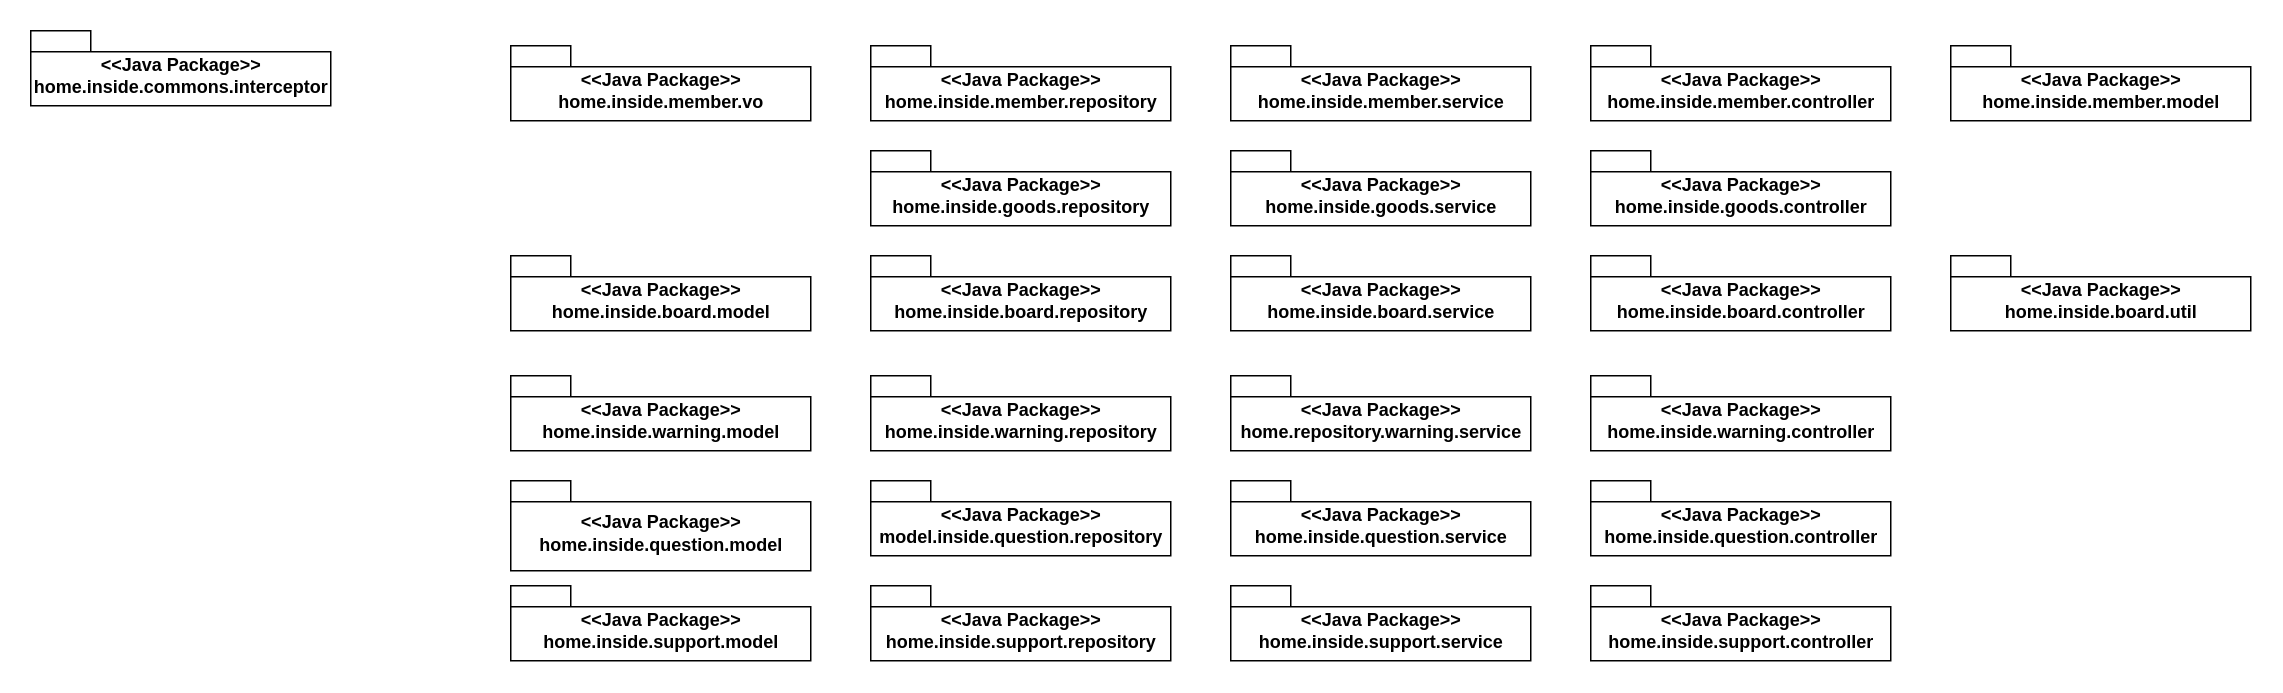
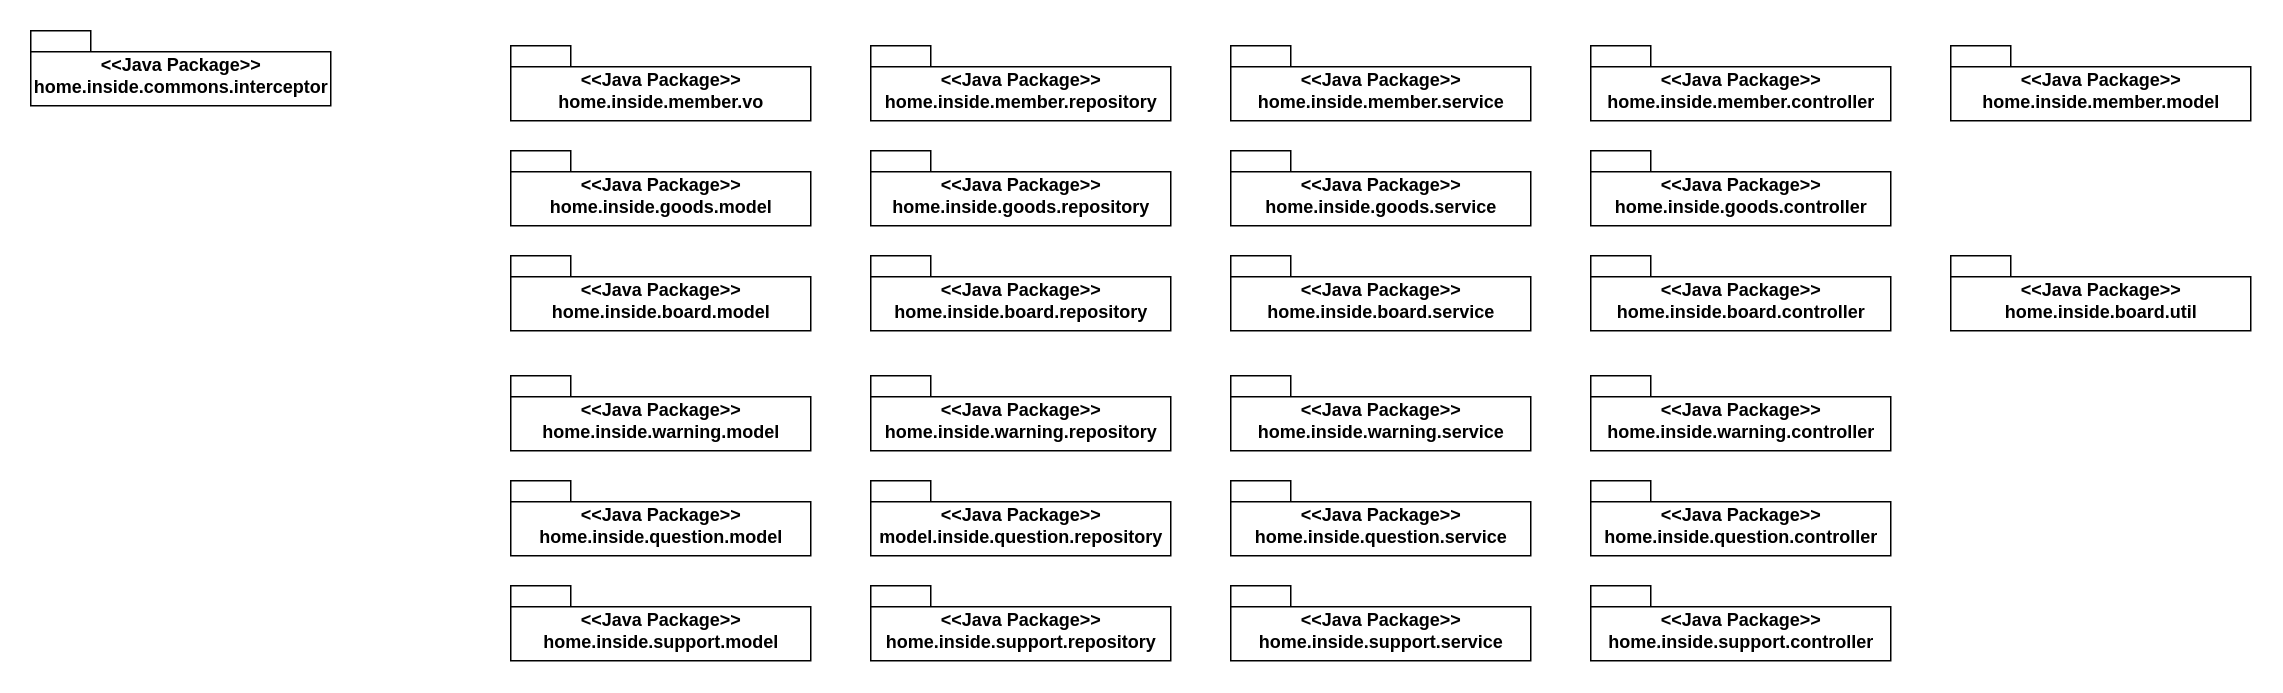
node "<<Java Package>> home.inside.goods.model": added
node "<<Java Package>> home.repository.warning.service": label "<<Java Package>> home.repository.warning.service" -> "<<Java Package>> home.inside.warning.service"
node "<<Java Package>> home.inside.question.model": size 300x90 -> 300x75
